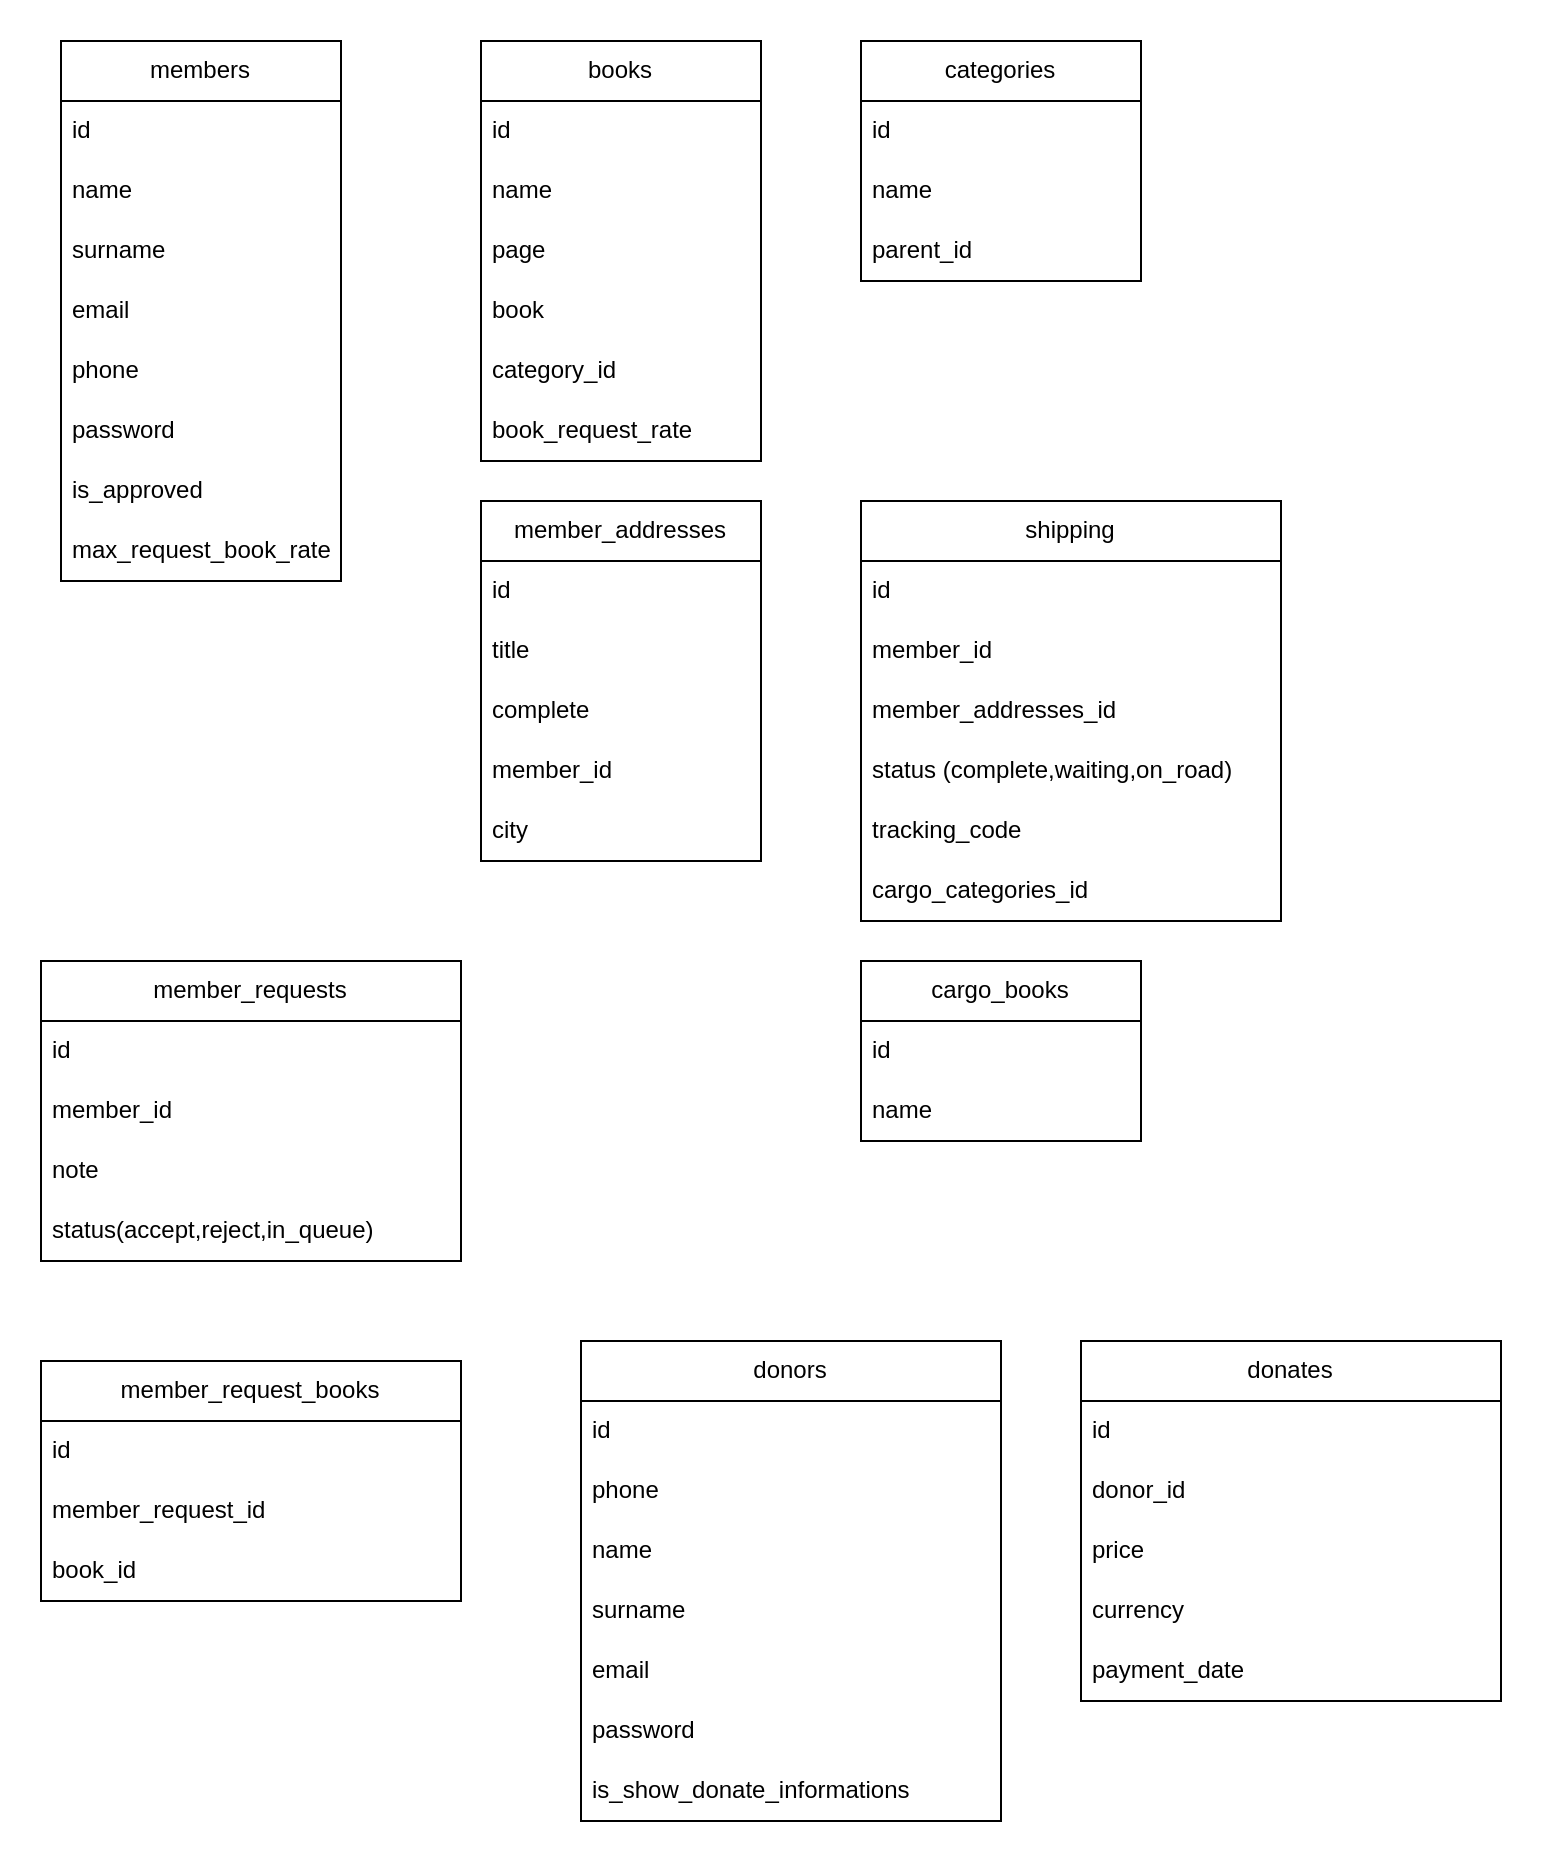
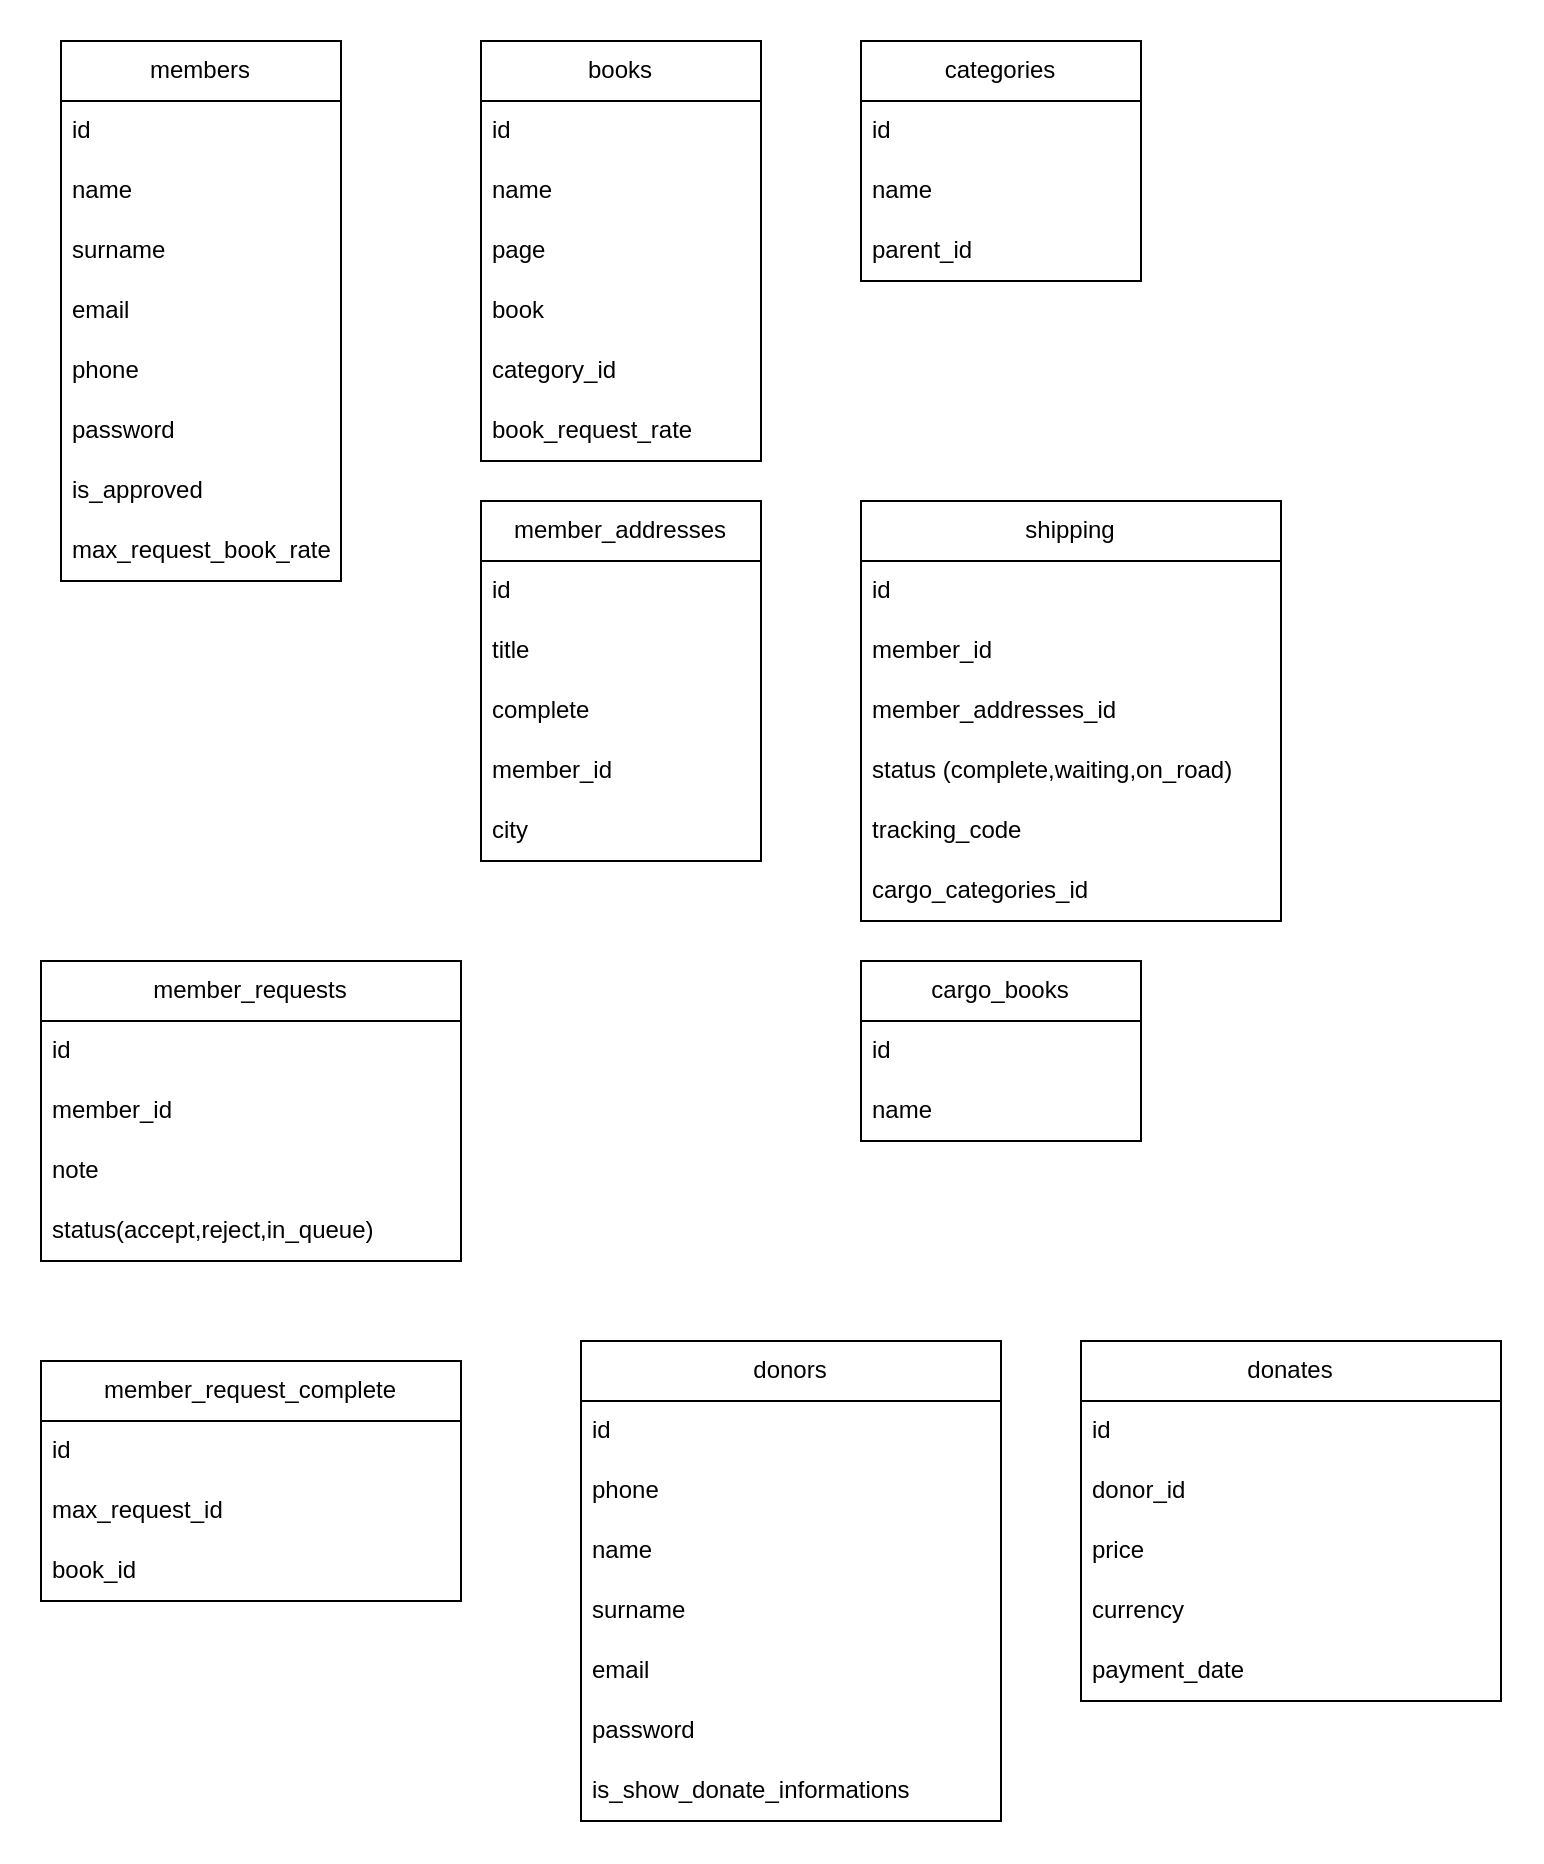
node "member_request_books": label "member_request_books" -> "member_request_complete"
node "member_request_id": label "member_request_id" -> "max_request_id"
